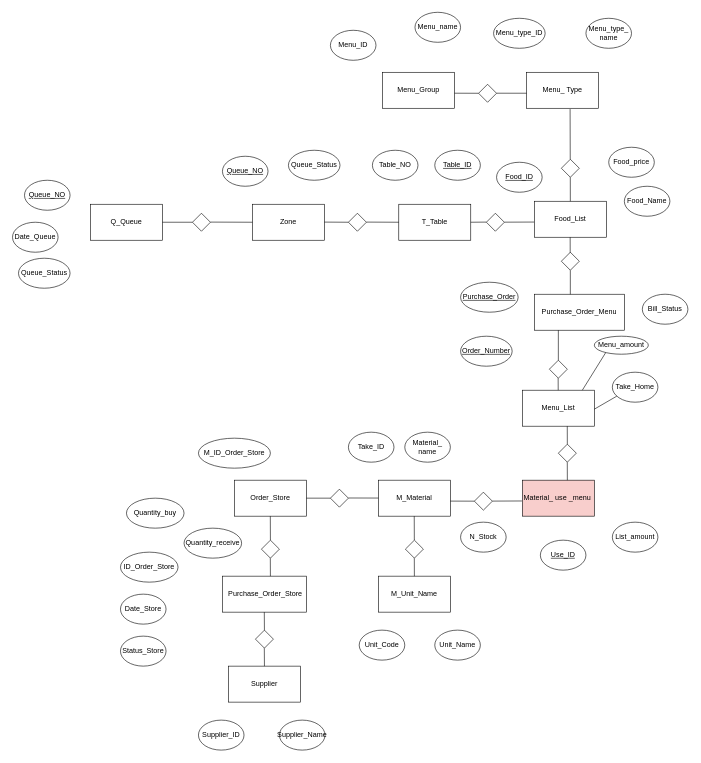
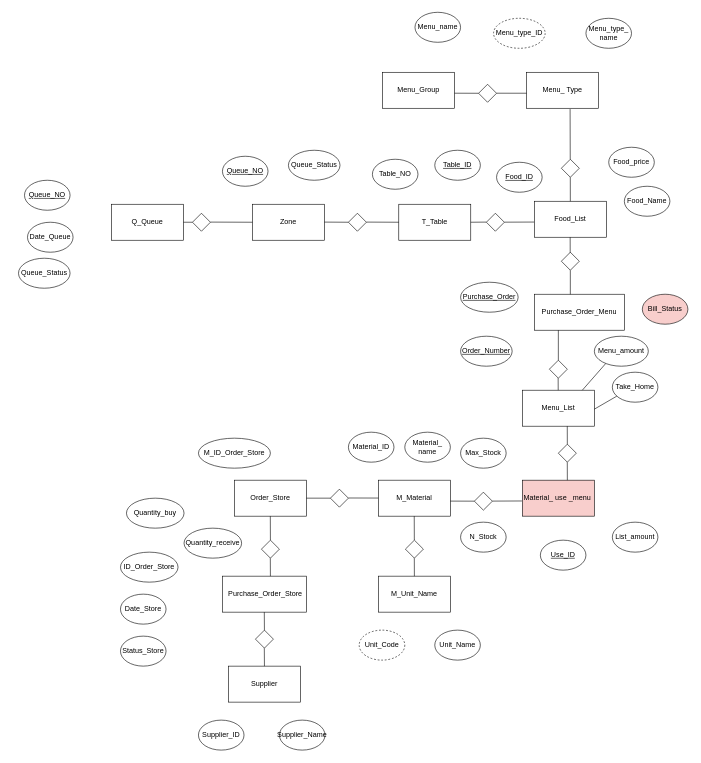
node "Menu_type_ID": style solid -> dashed
node "Menu_ID": removed
node "Table_NO": moved (395, 165) -> (395, 174)
node "Q_Queue": moved (126, 222) -> (147, 222)
node "Date_Queue": moved (35, 237) -> (50, 237)
node "Bill_Status": fillcolor #ffffff -> #f8cecc
node "Menu_amount": size 54x18 -> 54x30
node "Take_ID": label "Take_ID" -> "Material_ID"
node "Max_Stock": added
node "Unit_Code": style solid -> dashed
